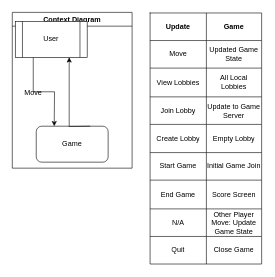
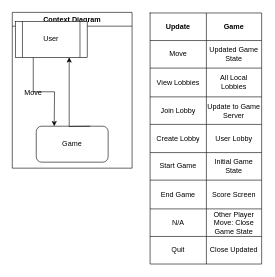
node "Empty Lobby": label "Empty Lobby" -> "User Lobby"
node "Initial Game Join": label "Initial Game Join" -> "Initial Game State"
node "Other Player Move: Update Game State": label "Other Player Move: Update Game State" -> "Other Player Move: Close Game State"
node "Close Game": label "Close Game" -> "Close Updated"
